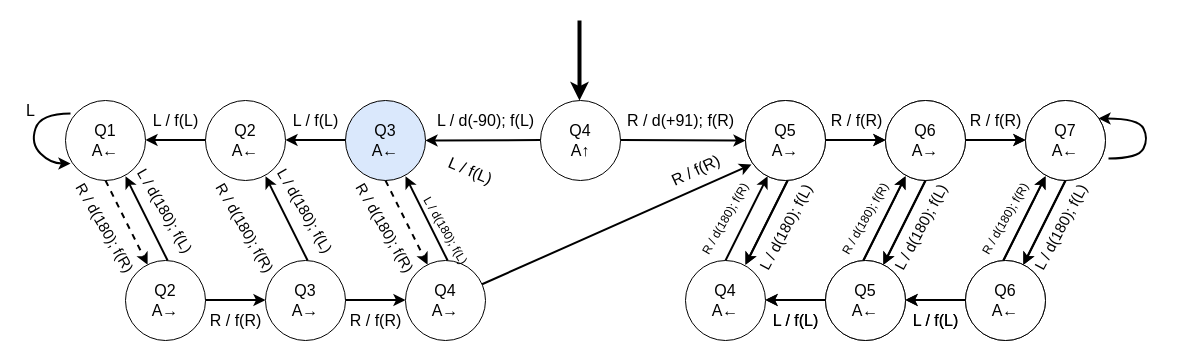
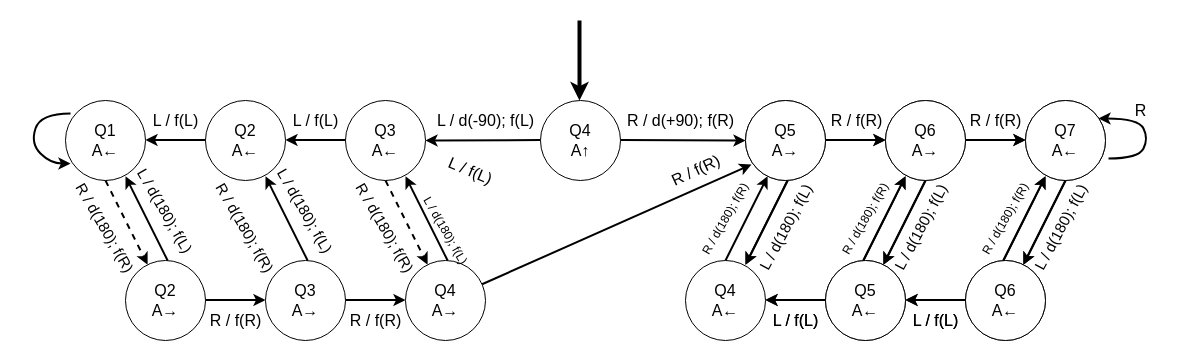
node "L": removed
node "R": added
node "R / d(+91); f(R)": label "R / d(+91); f(R)" -> "R / d(+90); f(R)"
node "Q3 A←": fillcolor #dae8fc -> #ffffff
